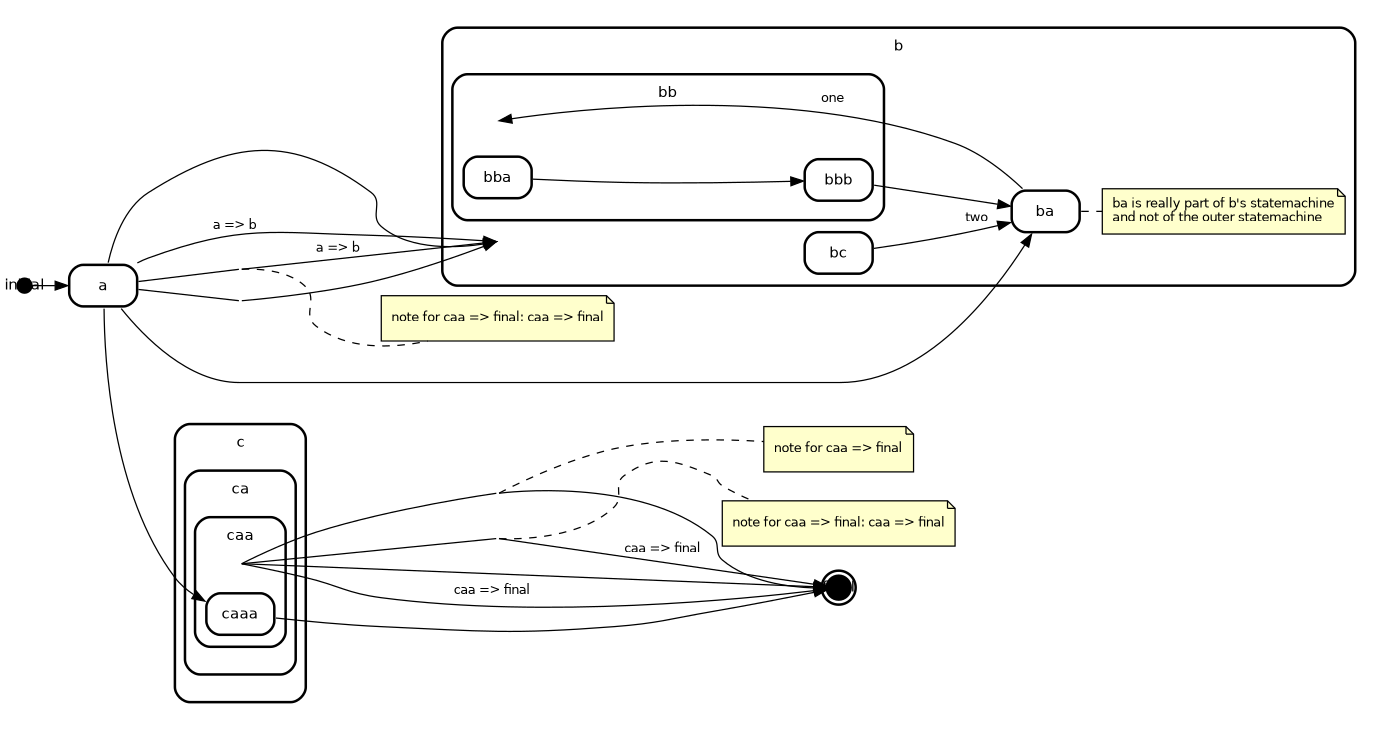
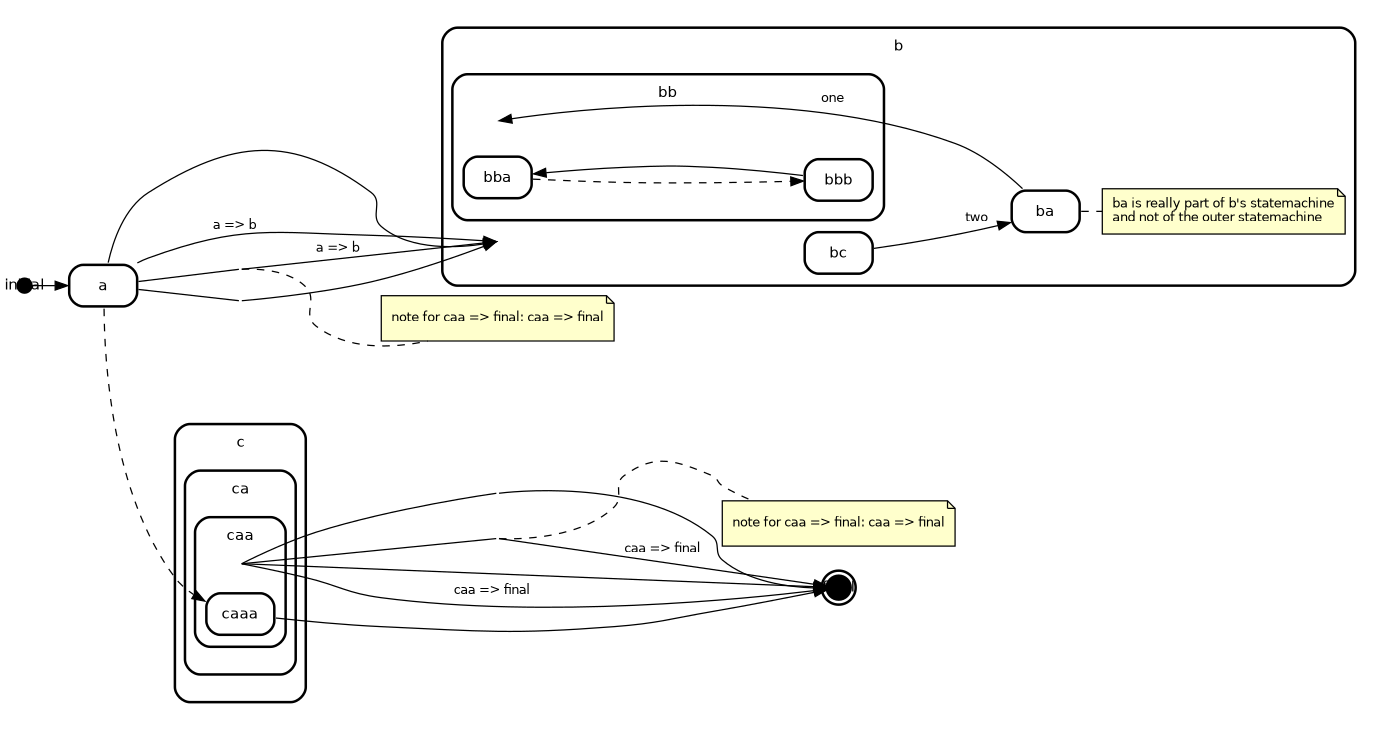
edge "bba" -> "bbb": style solid -> dashed
edge "bbb" -> "ba": now "bbb" -> "bba"
edge "a" -> "ba": removed
node "note for caa => final": removed
edge "a" -> "caaa": style solid -> dashed
